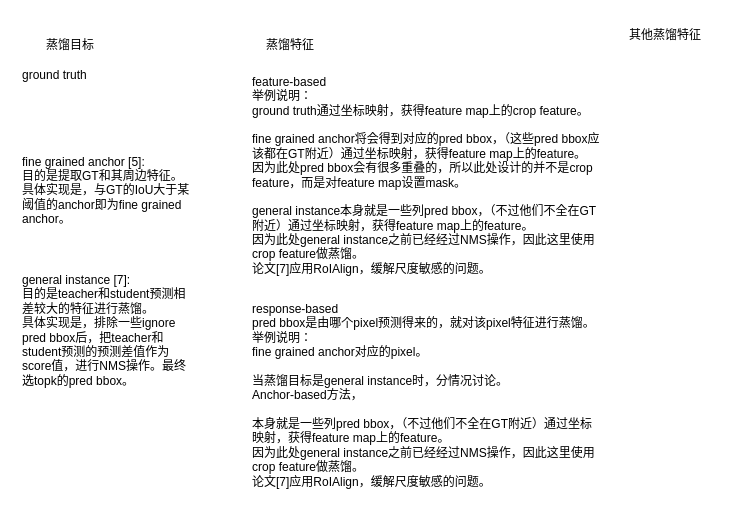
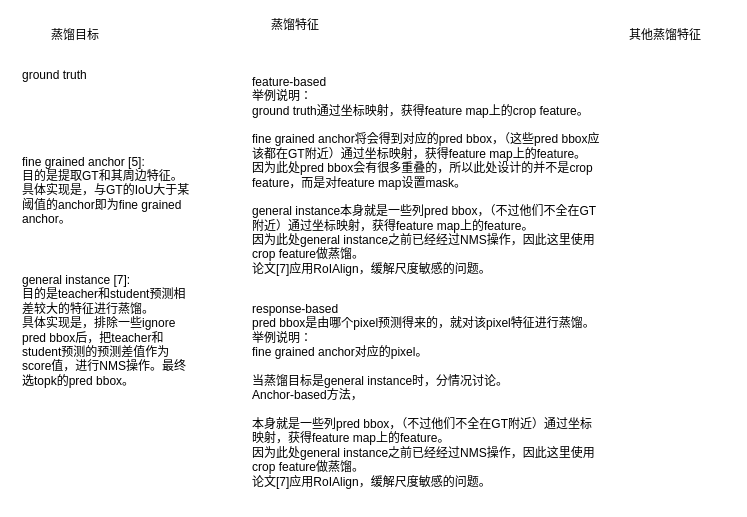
node "蒸馏目标": moved (71, 46) -> (76, 36)
node "蒸馏特征": moved (291, 46) -> (296, 26)
